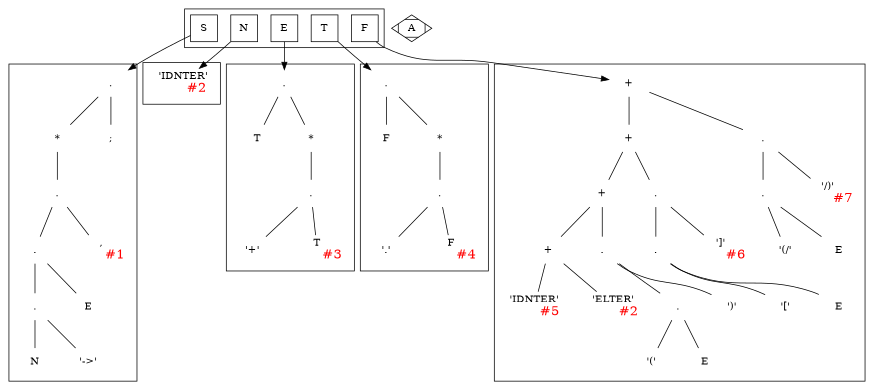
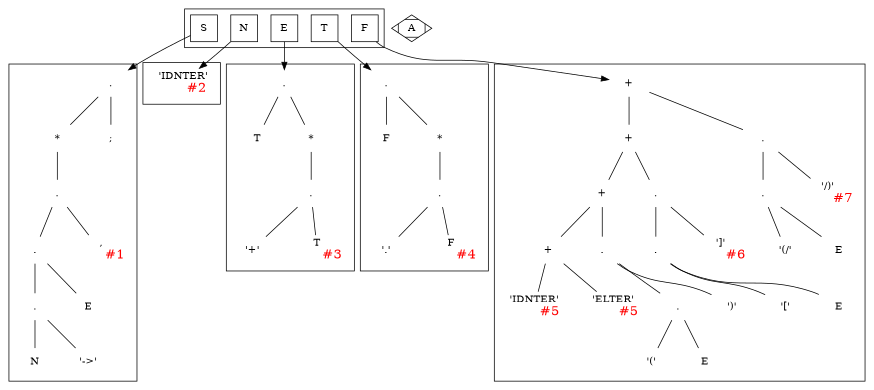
node "'ELTER'": text "#2" -> "#5"
